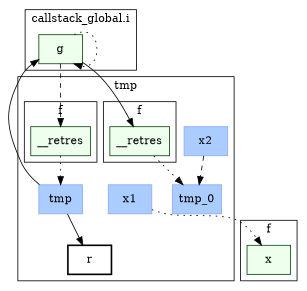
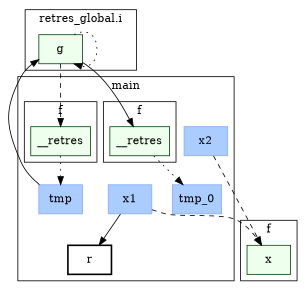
cluster "callstack_global.i": label "callstack_global.i" -> "retres_global.i"
cluster "tmp": label "tmp" -> "main"
edge "x2" -> "tmp_0": now "x2" -> "x"
edge "x1" -> "x": style dotted -> dashed
edge "tmp" -> "r": now "x1" -> "r"
